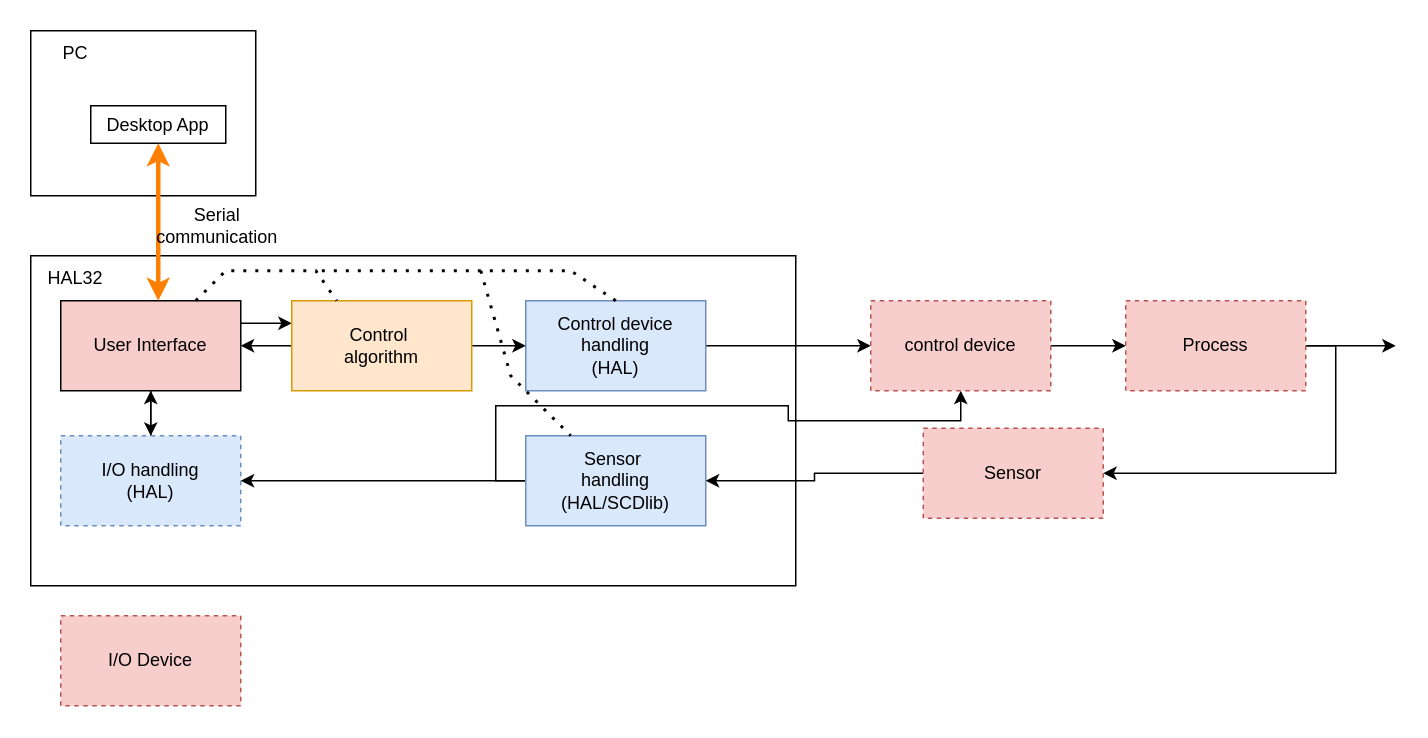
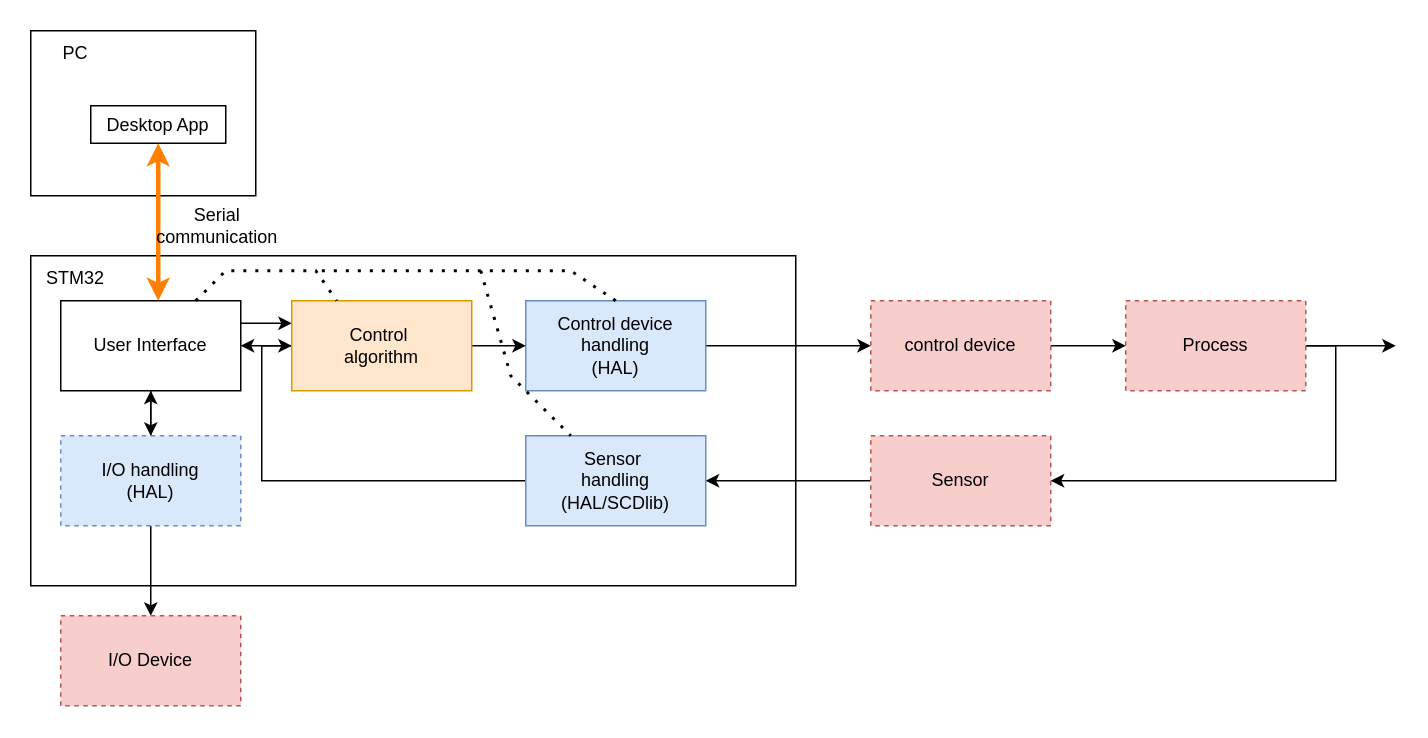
node "HAL32": label "HAL32" -> "STM32"
node "User Interface": fillcolor #f8cecc -> #ffffff
edge "Sensor handling (HAL/SCDlib)" -> "control device": now "Sensor handling (HAL/SCDlib)" -> "Control algorithm"
node "Sensor": moved (1013, 473) -> (961, 481)
edge "Sensor handling (HAL/SCDlib)" -> "I/O handling (HAL)": removed
edge "I/O handling (HAL)" -> "I/O Device": added
